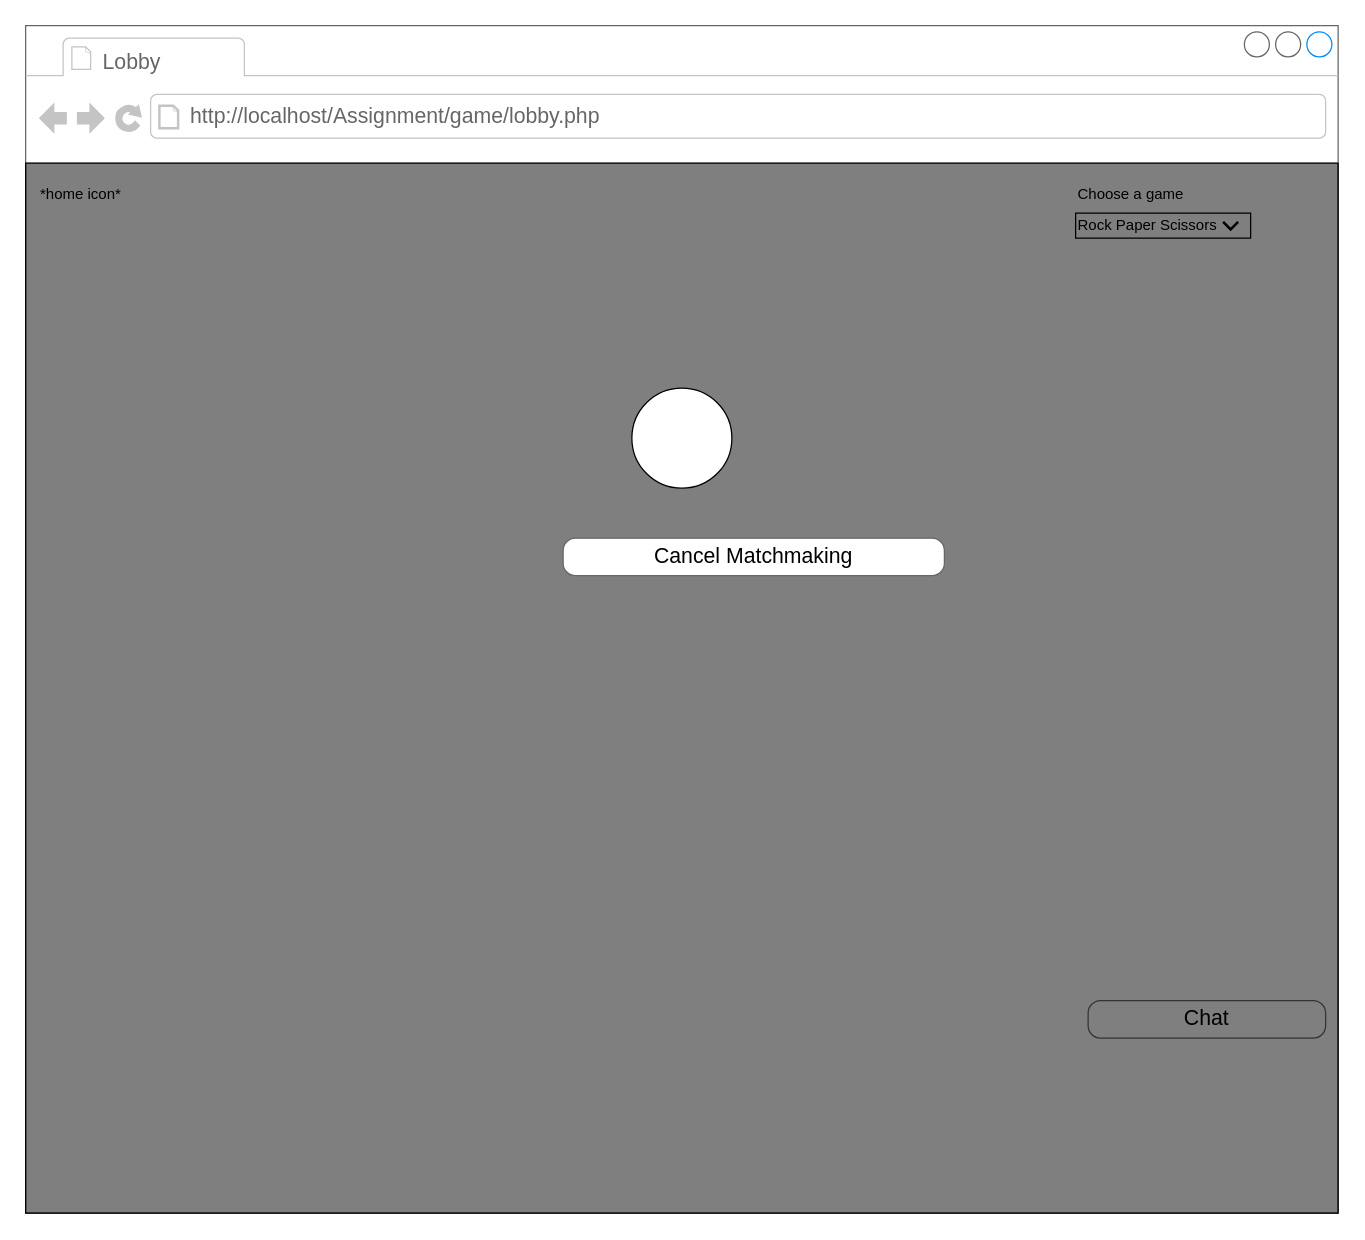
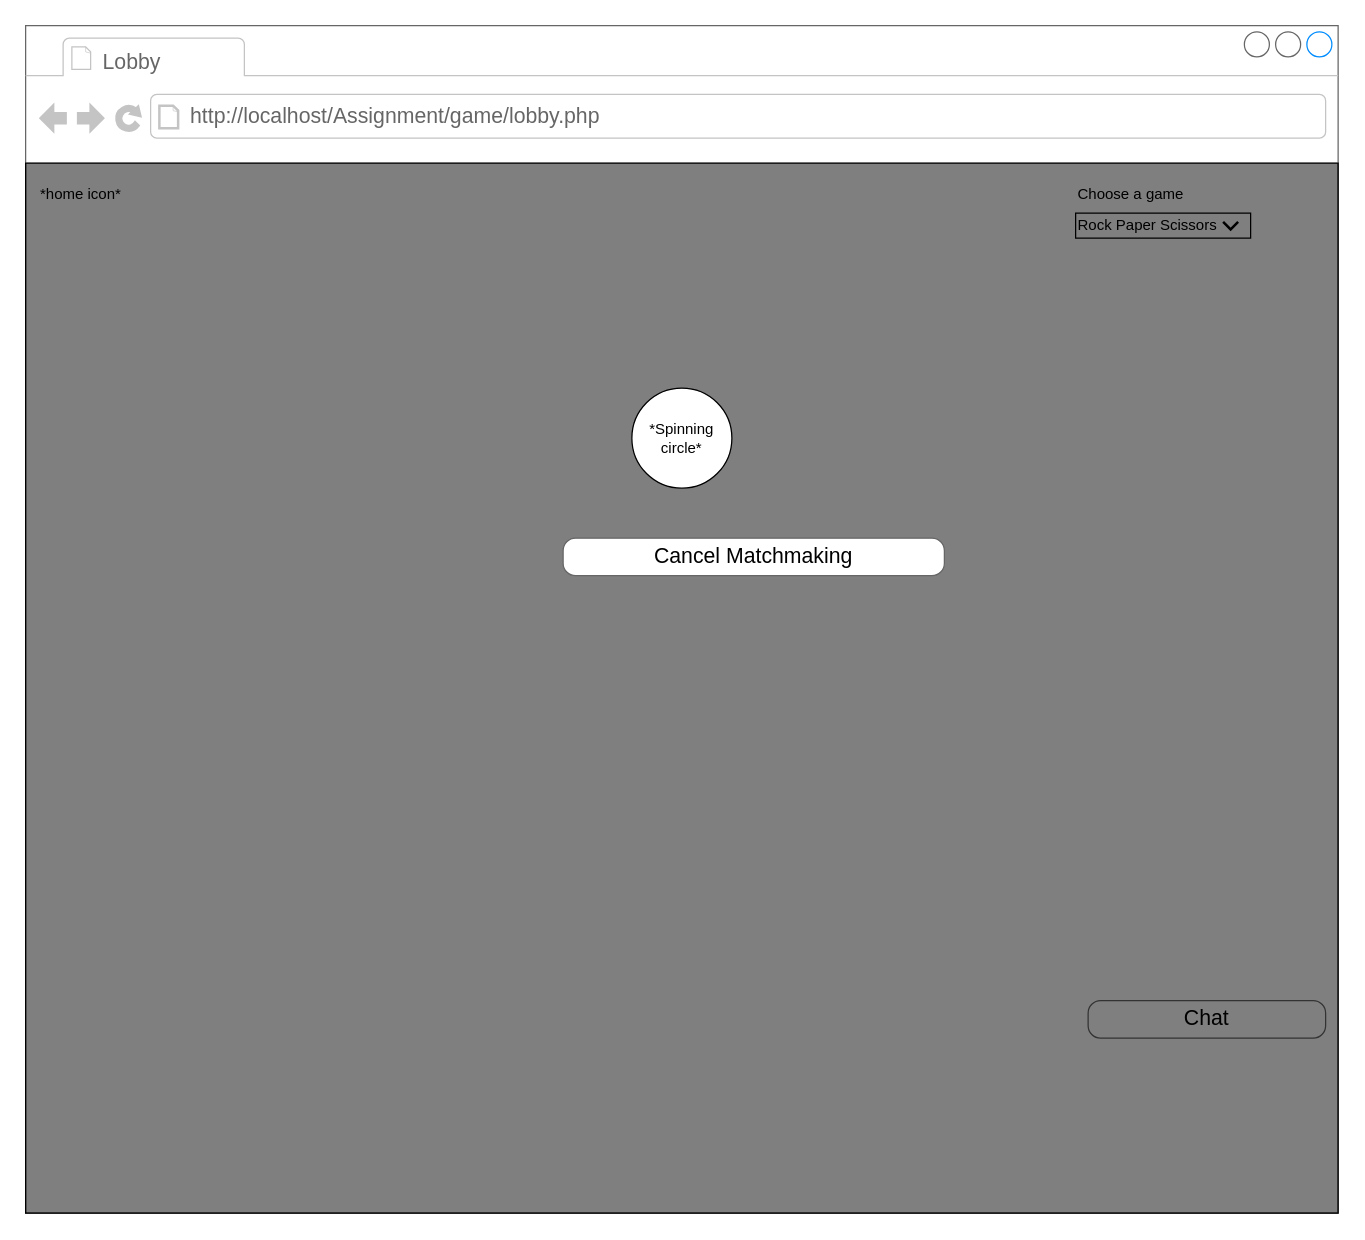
node "*Spinning circle*": added
